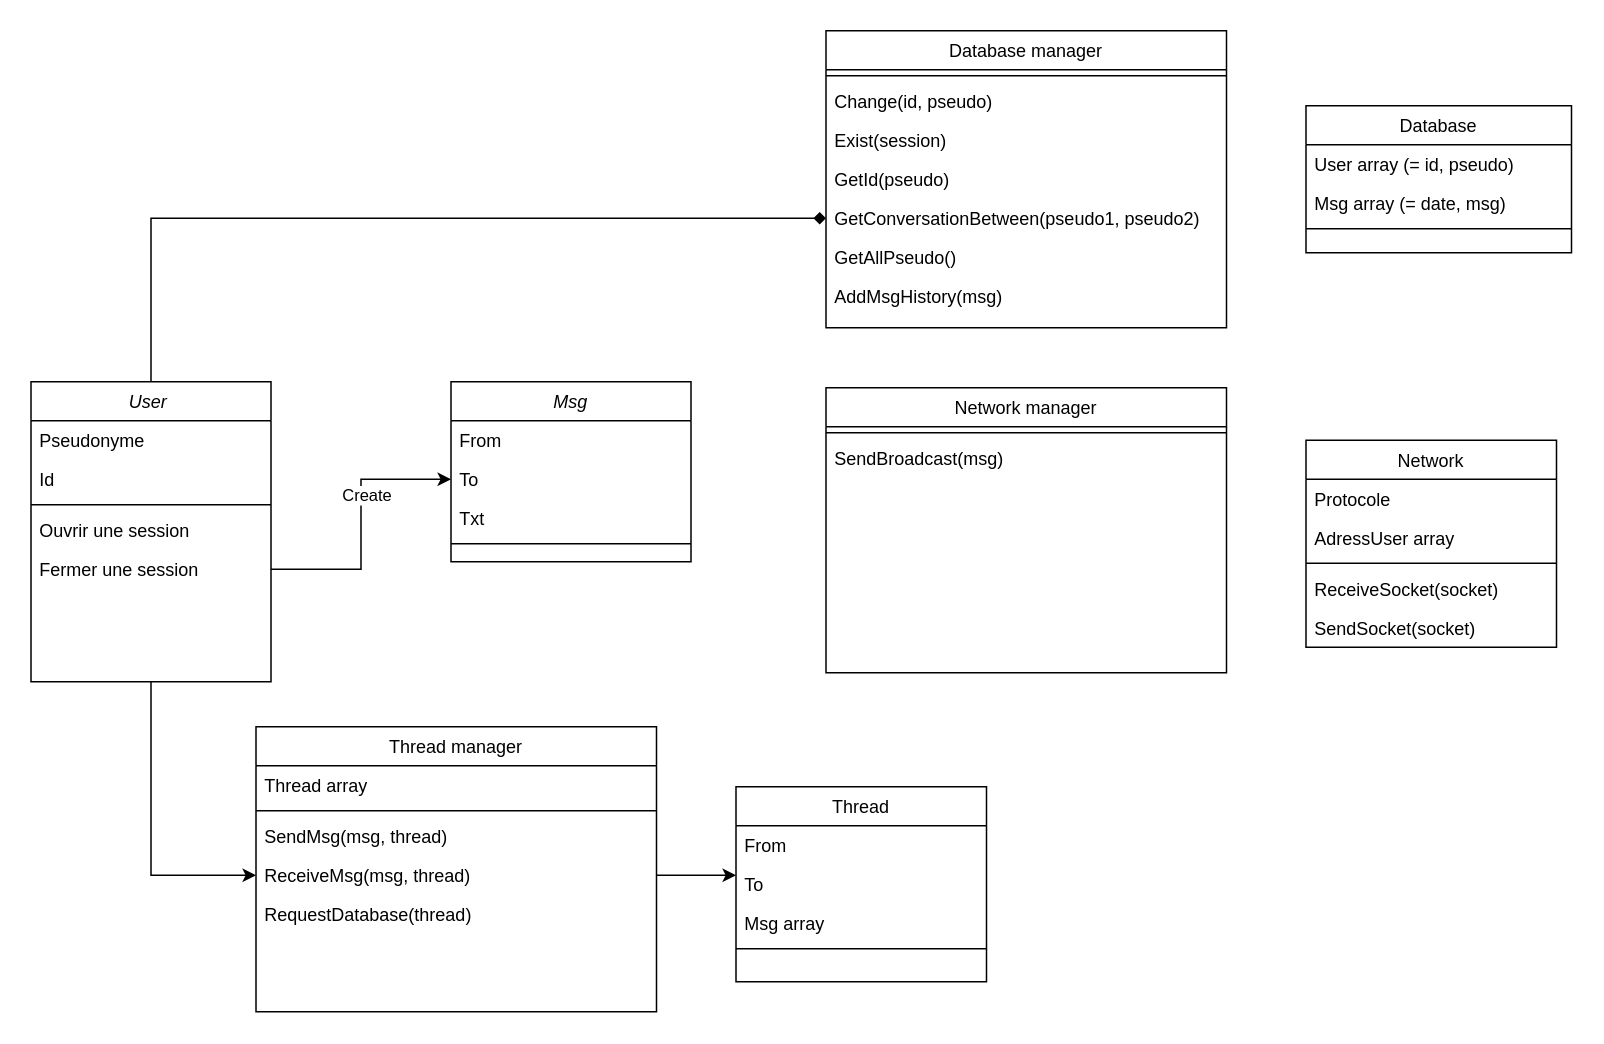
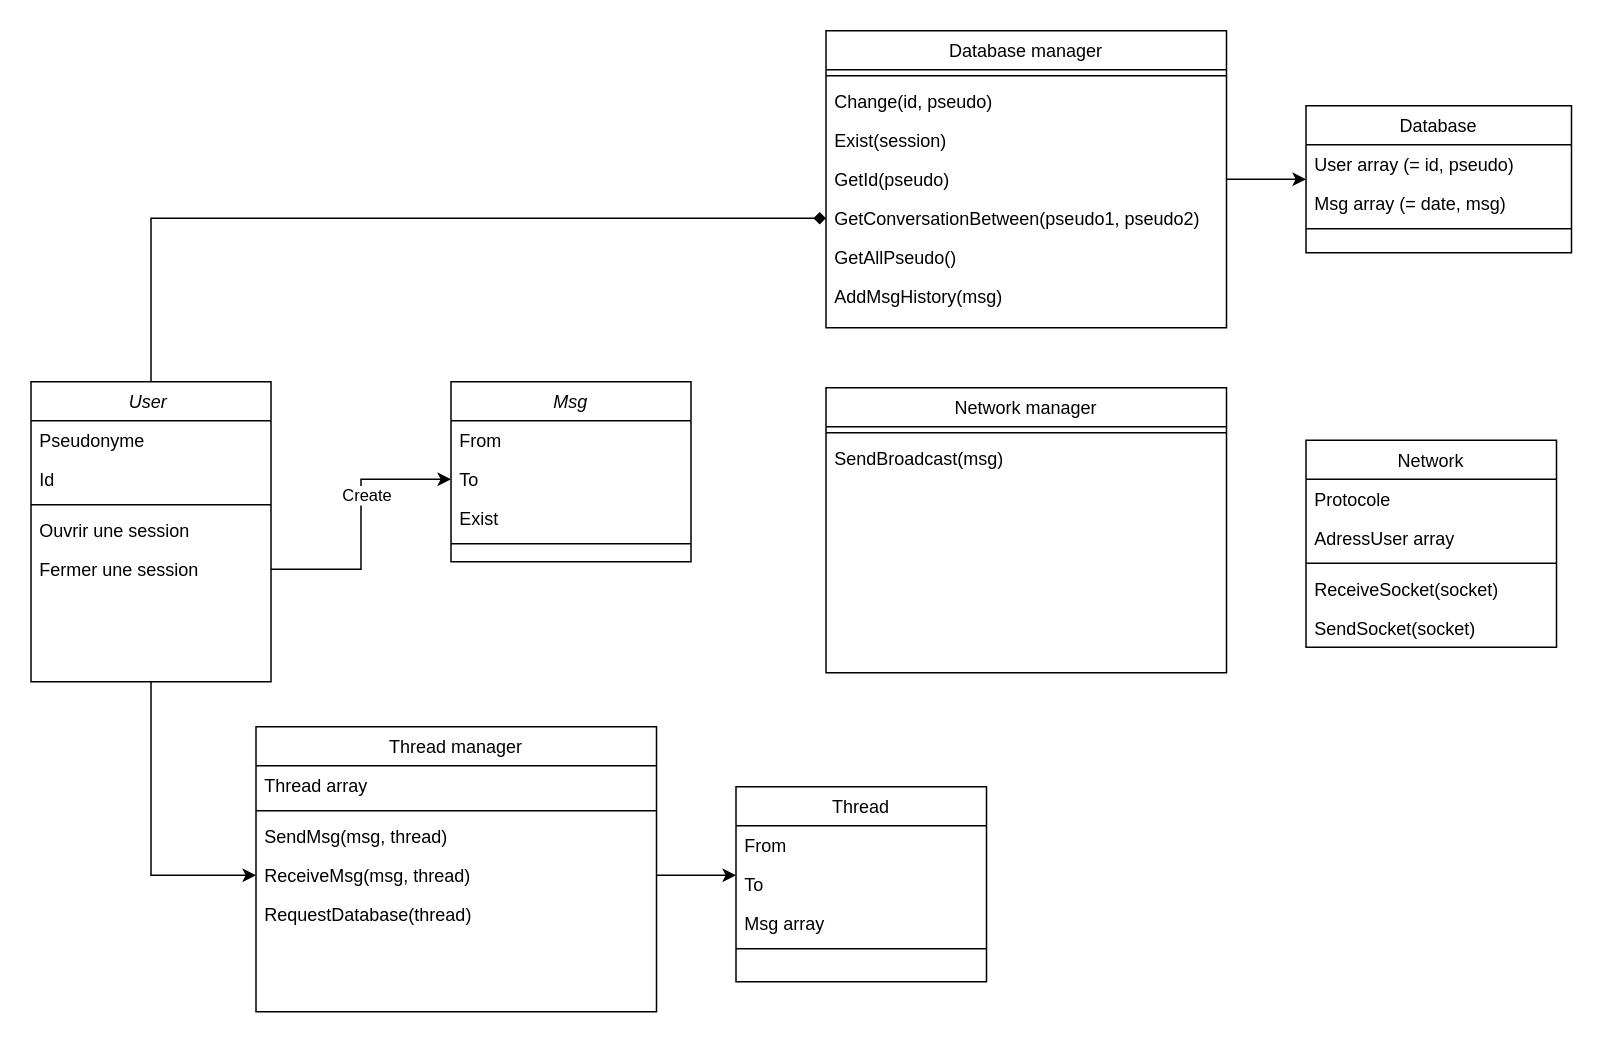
edge "GetId(pseudo)" -> "Database": added
node "Txt": label "Txt" -> "Exist"
